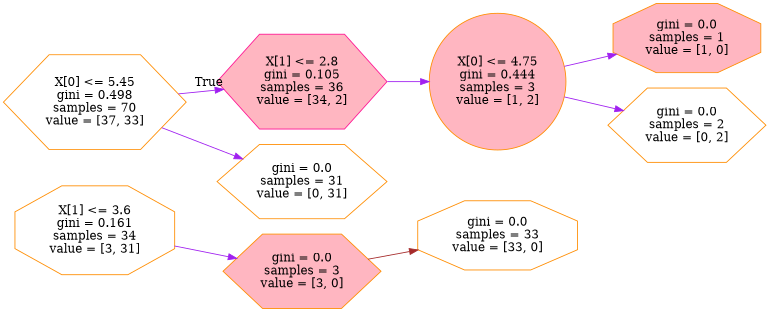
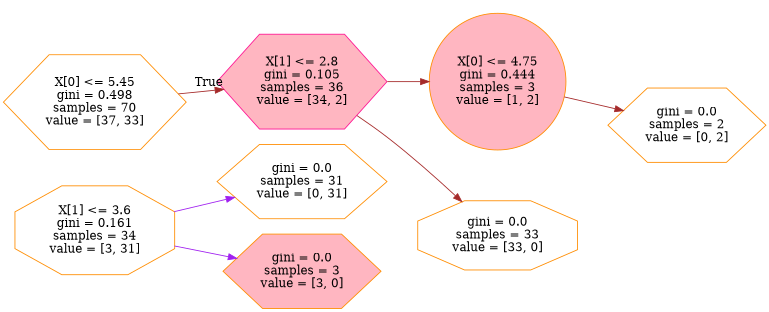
node "gini = 0.0 samples = 1 value = [1, 0]": removed
edge "X[1] <= 2.8 gini = 0.105 samples = 36 value = [34, 2]" -> "X[0] <= 4.75 gini = 0.444 samples = 3 value = [1, 2]": color purple -> brown
edge "X[0] <= 5.45 gini = 0.498 samples = 70 value = [37, 33]" -> "X[1] <= 2.8 gini = 0.105 samples = 36 value = [34, 2]": color purple -> brown
edge "X[0] <= 4.75 gini = 0.444 samples = 3 value = [1, 2]" -> "gini = 0.0 samples = 2 value = [0, 2]": color purple -> brown
edge "X[0] <= 5.45 gini = 0.498 samples = 70 value = [37, 33]" -> "gini = 0.0 samples = 31 value = [0, 31]": now "X[1] <= 3.6 gini = 0.161 samples = 34 value = [3, 31]" -> "gini = 0.0 samples = 31 value = [0, 31]"
edge "gini = 0.0 samples = 3 value = [3, 0]" -> "gini = 0.0 samples = 33 value = [33, 0]": now "X[1] <= 2.8 gini = 0.105 samples = 36 value = [34, 2]" -> "gini = 0.0 samples = 33 value = [33, 0]"
